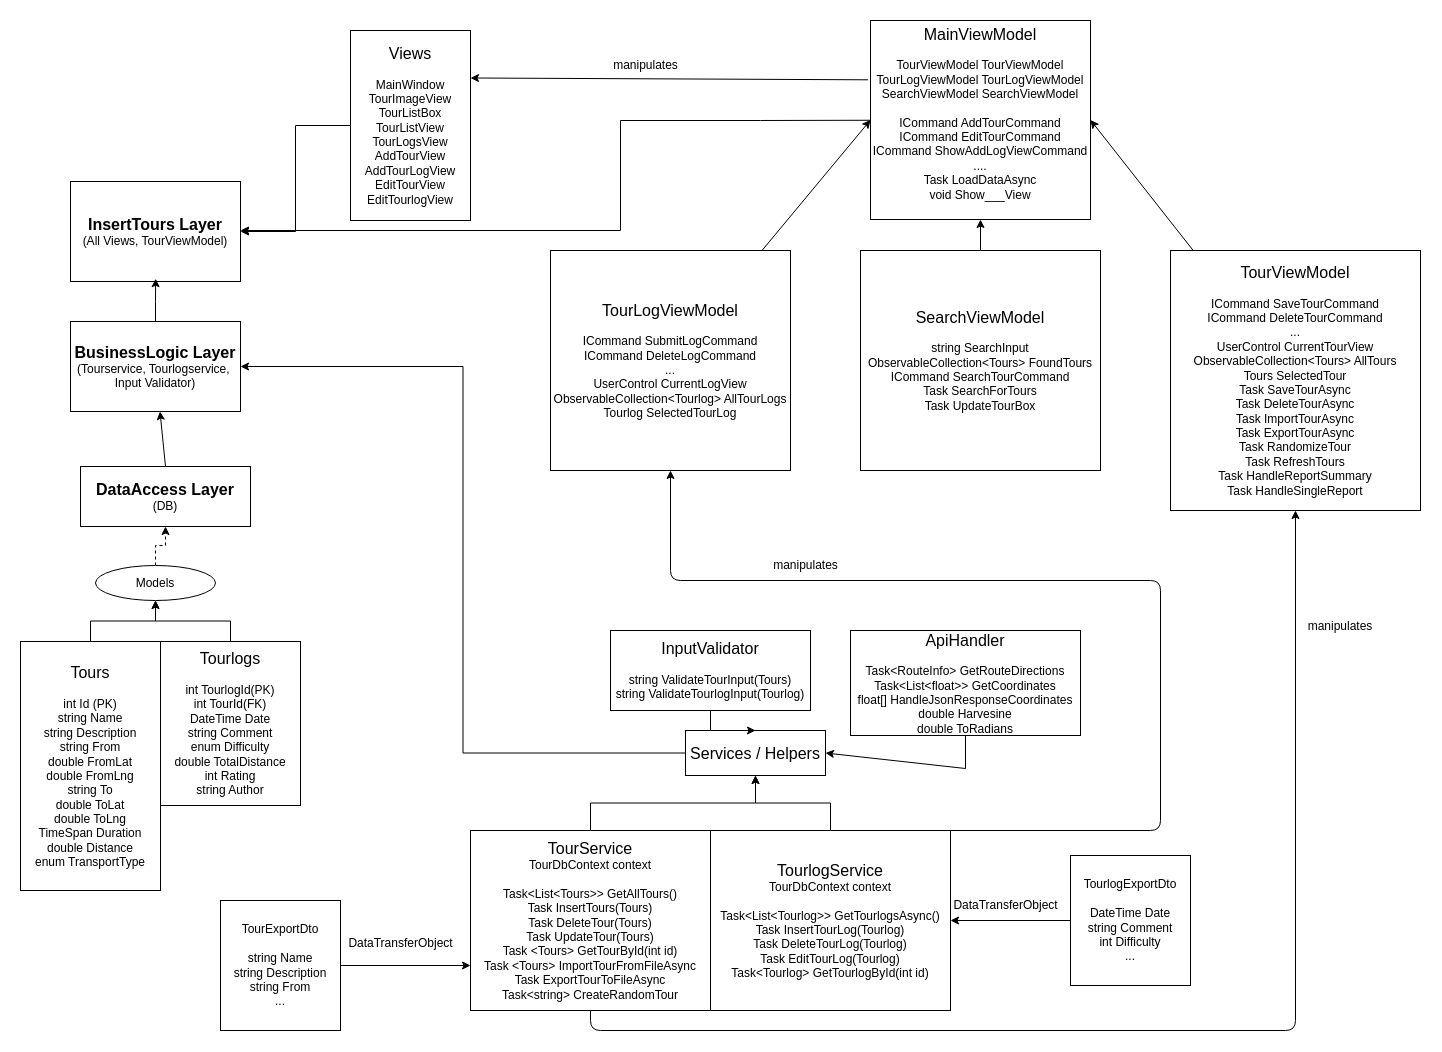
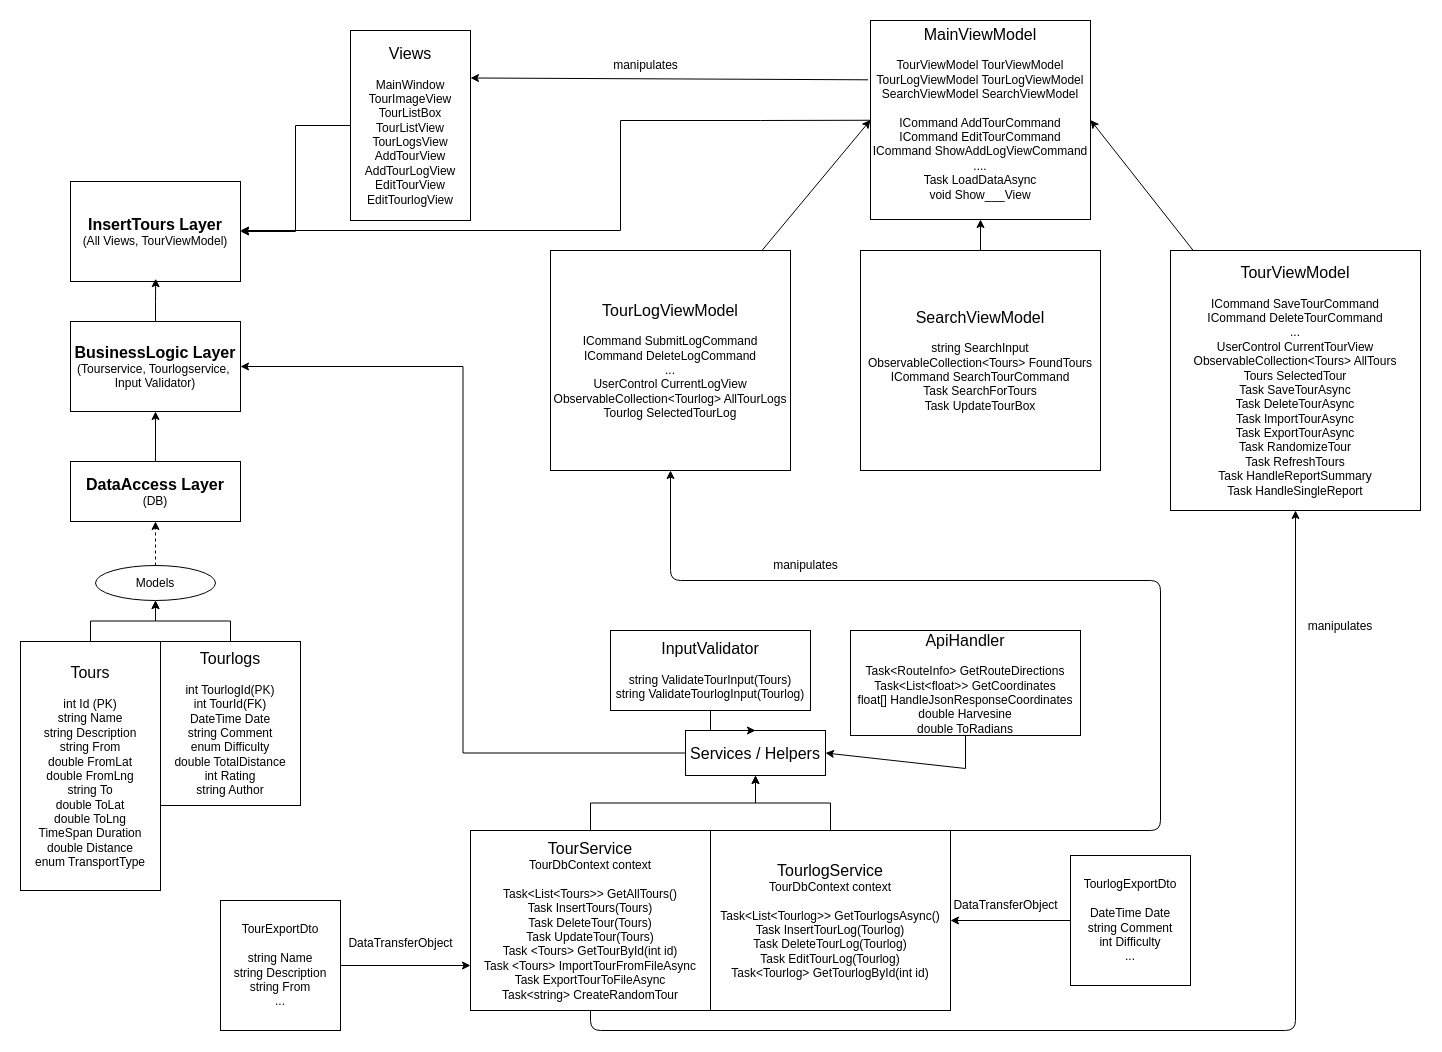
node "DataAccess Layer (DB)": moved (166, 497) -> (156, 492)
